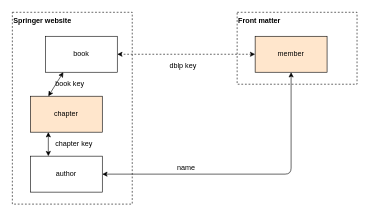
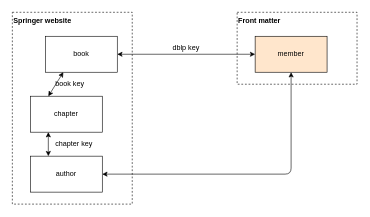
edge "book" -- "member": style dashed -> solid
node "dblp key": moved (183, 66) -> (186, 48)
node "chapter": fillcolor #ffe6cc -> #ffffff
node "name": removed
